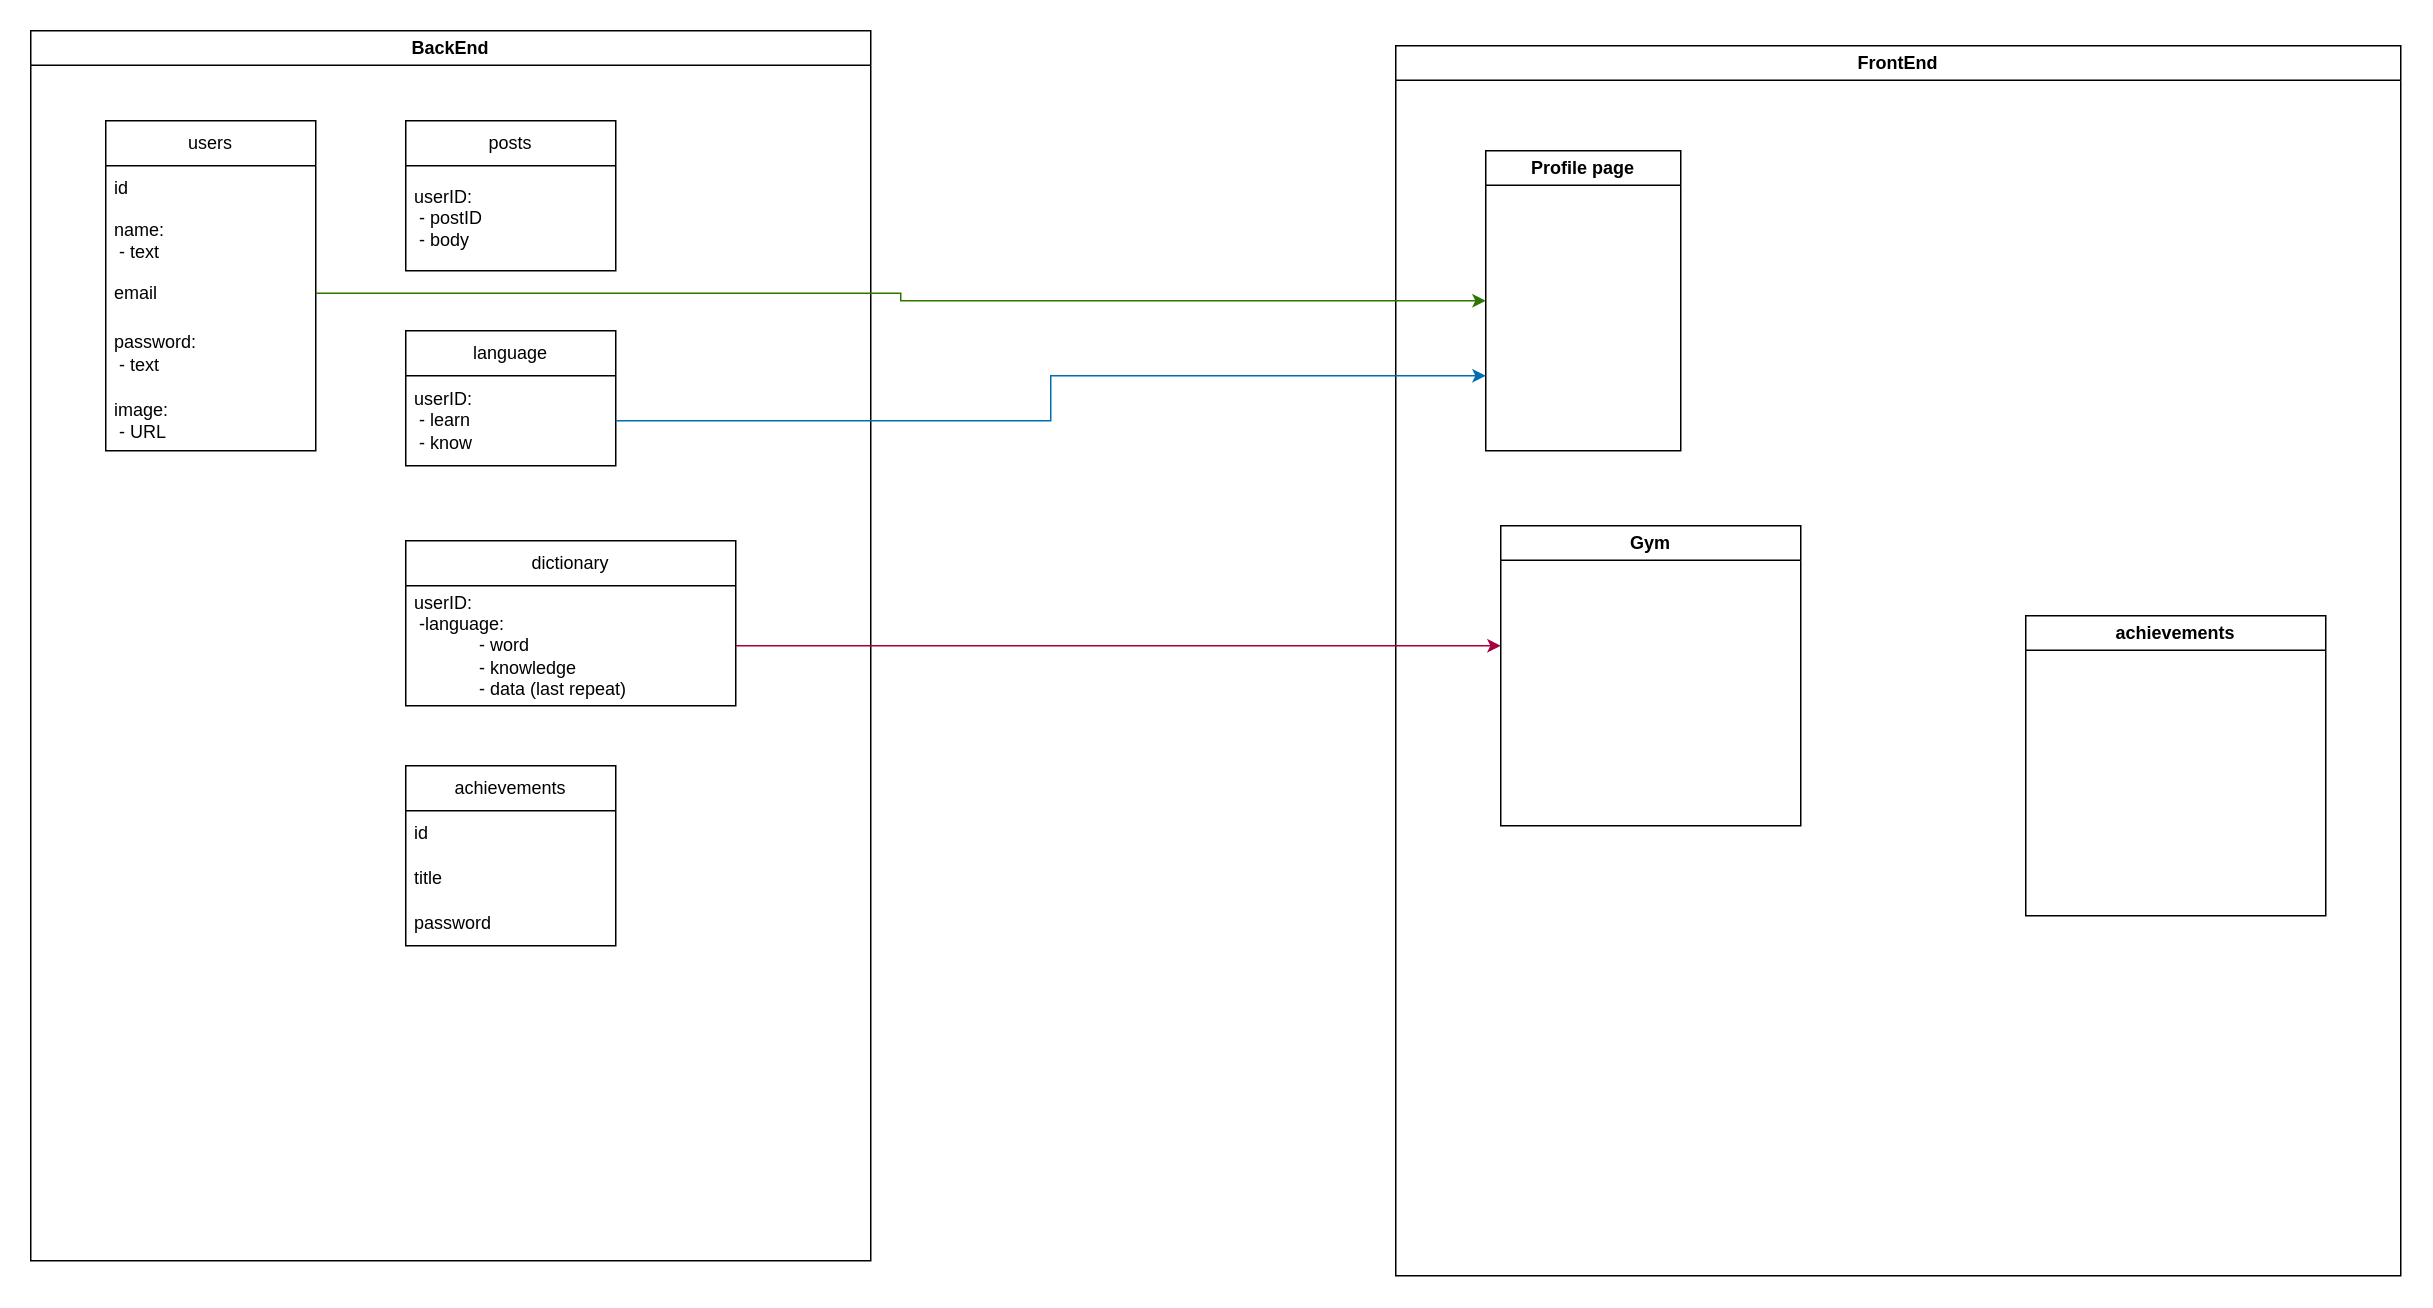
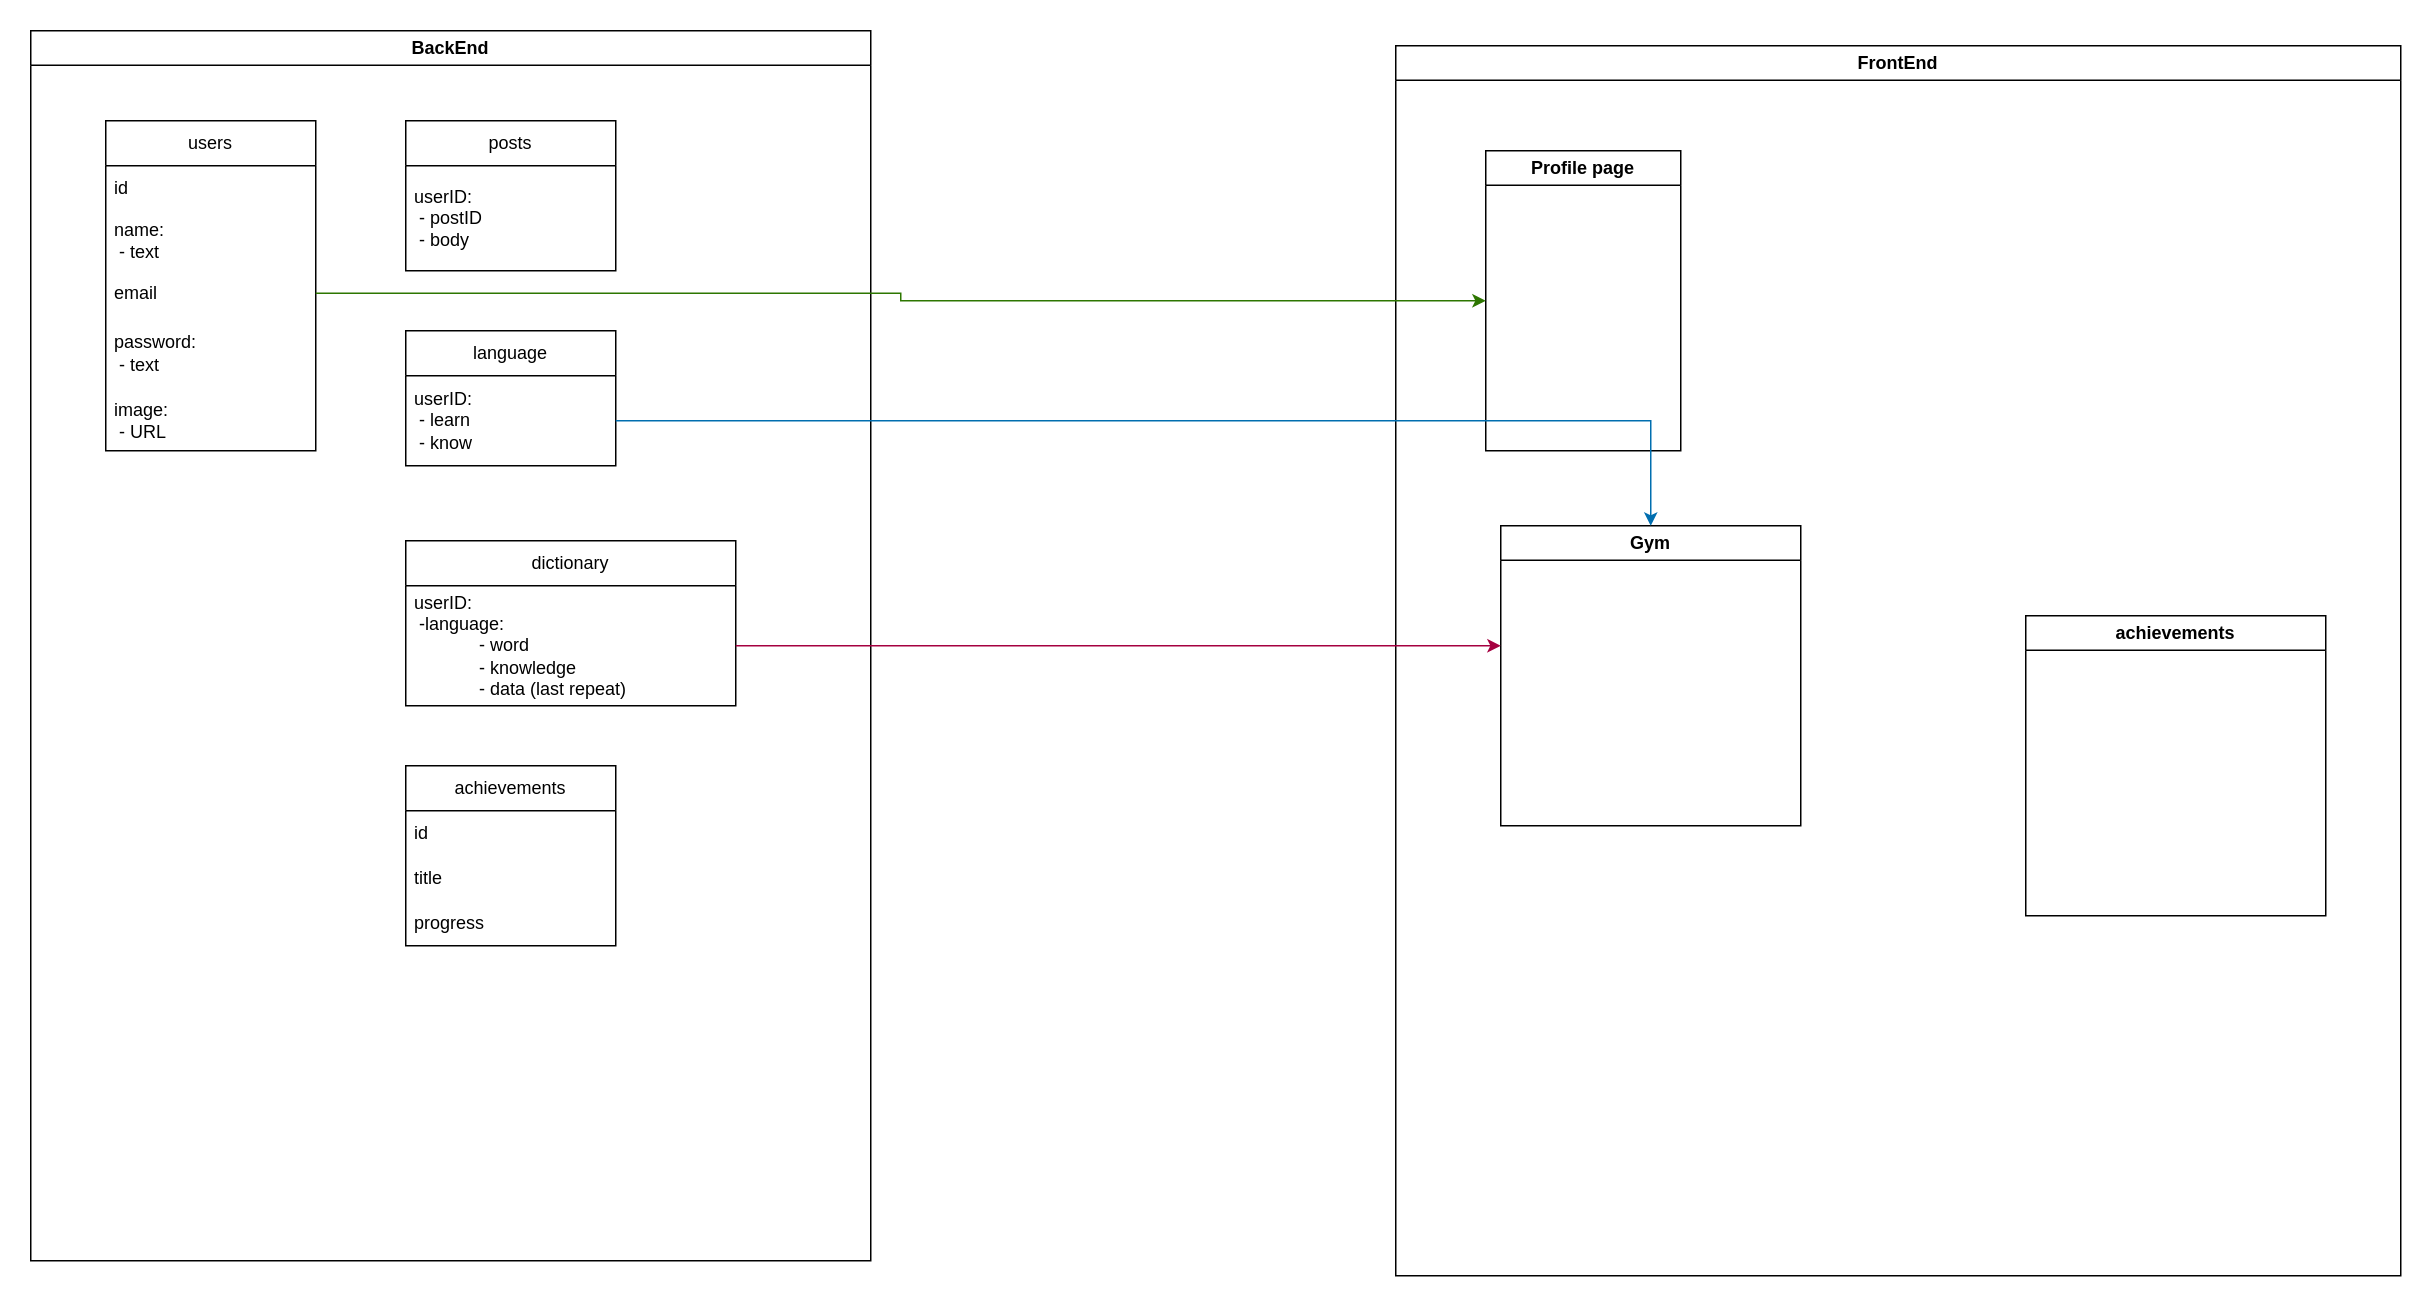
edge "userID: - learn - know" -> "Profile page": now "userID: - learn - know" -> "Gym"
node "password": label "password" -> "progress"
